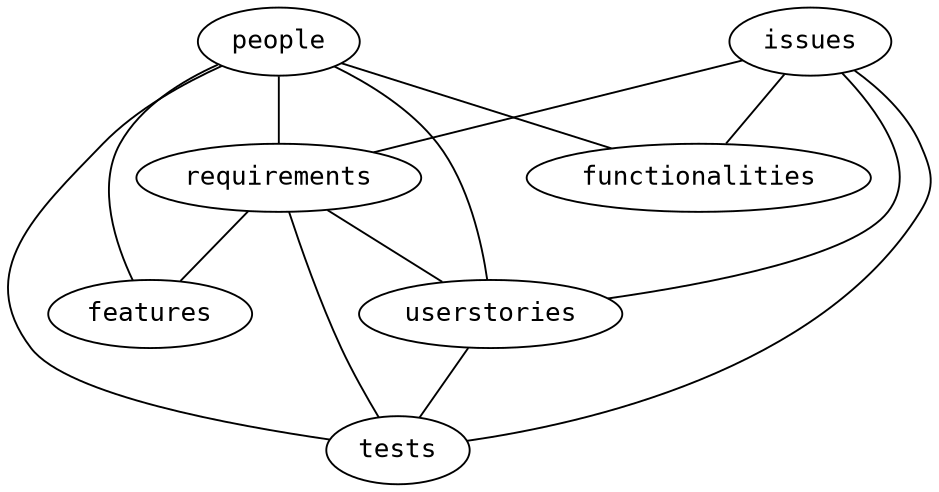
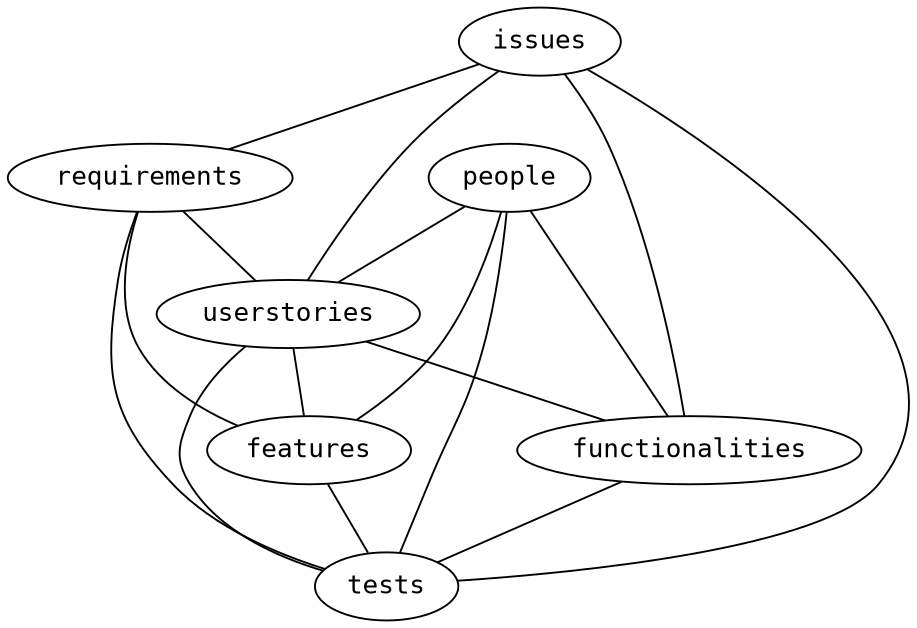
edge "people" -- "requirements": removed
edge "userstories" -- "functionalities": added
edge "userstories" -- "features": added
edge "features" -- "tests": added
edge "functionalities" -- "tests": added
